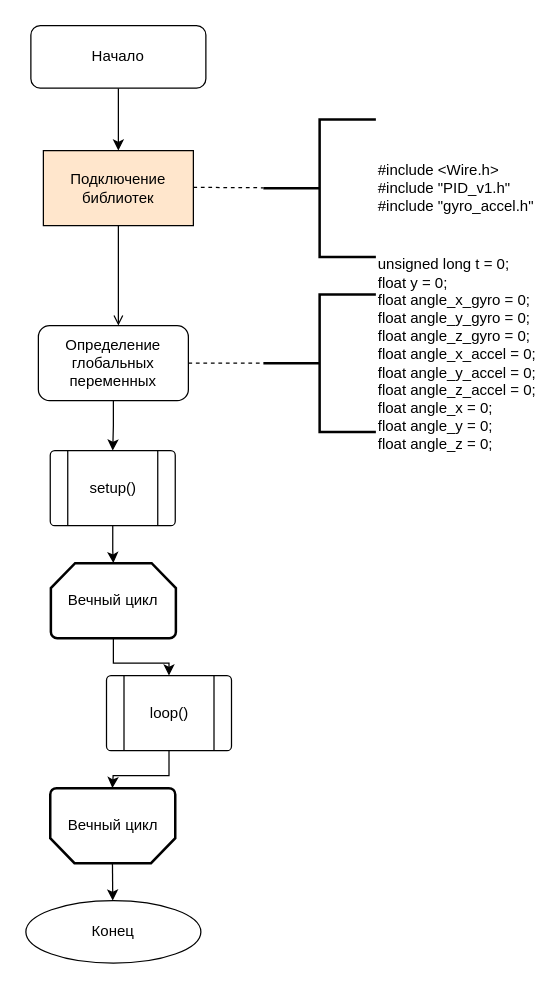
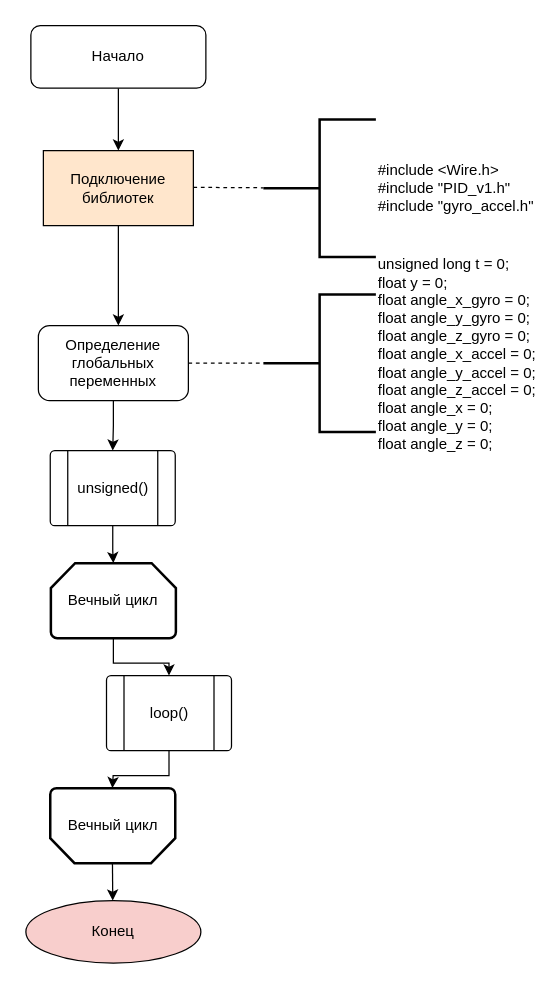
edge "Подключение библиотек" -> "Определение глобальных переменных": arrowhead open -> classic
node "setup()": label "setup()" -> "unsigned()"
node "Конец": fillcolor #ffffff -> #f8cecc
